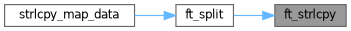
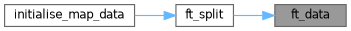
node "strlcpy_map_data": label "strlcpy_map_data" -> "initialise_map_data"
node "ft_strlcpy": label "ft_strlcpy" -> "ft_data"
